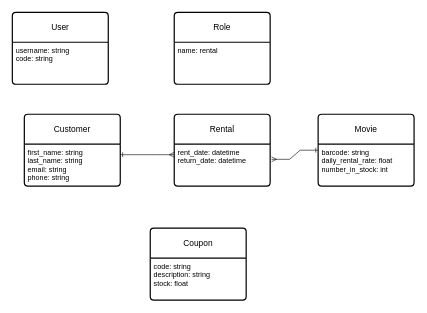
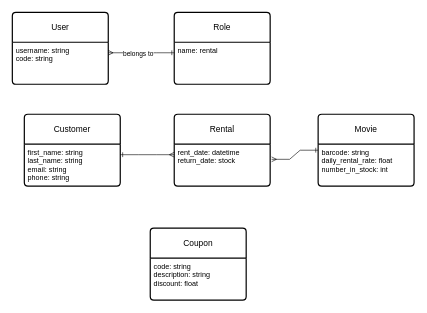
edge "username: string code: string" -- "name: rental": added, label "belongs to"
node "rent_date: datetime return_date: datetime": label "rent_date: datetime return_date: datetime" -> "rent_date: datetime return_date: stock"
node "code: string description: string stock: float": label "code: string description: string stock: float" -> "code: string description: string discount: float"
